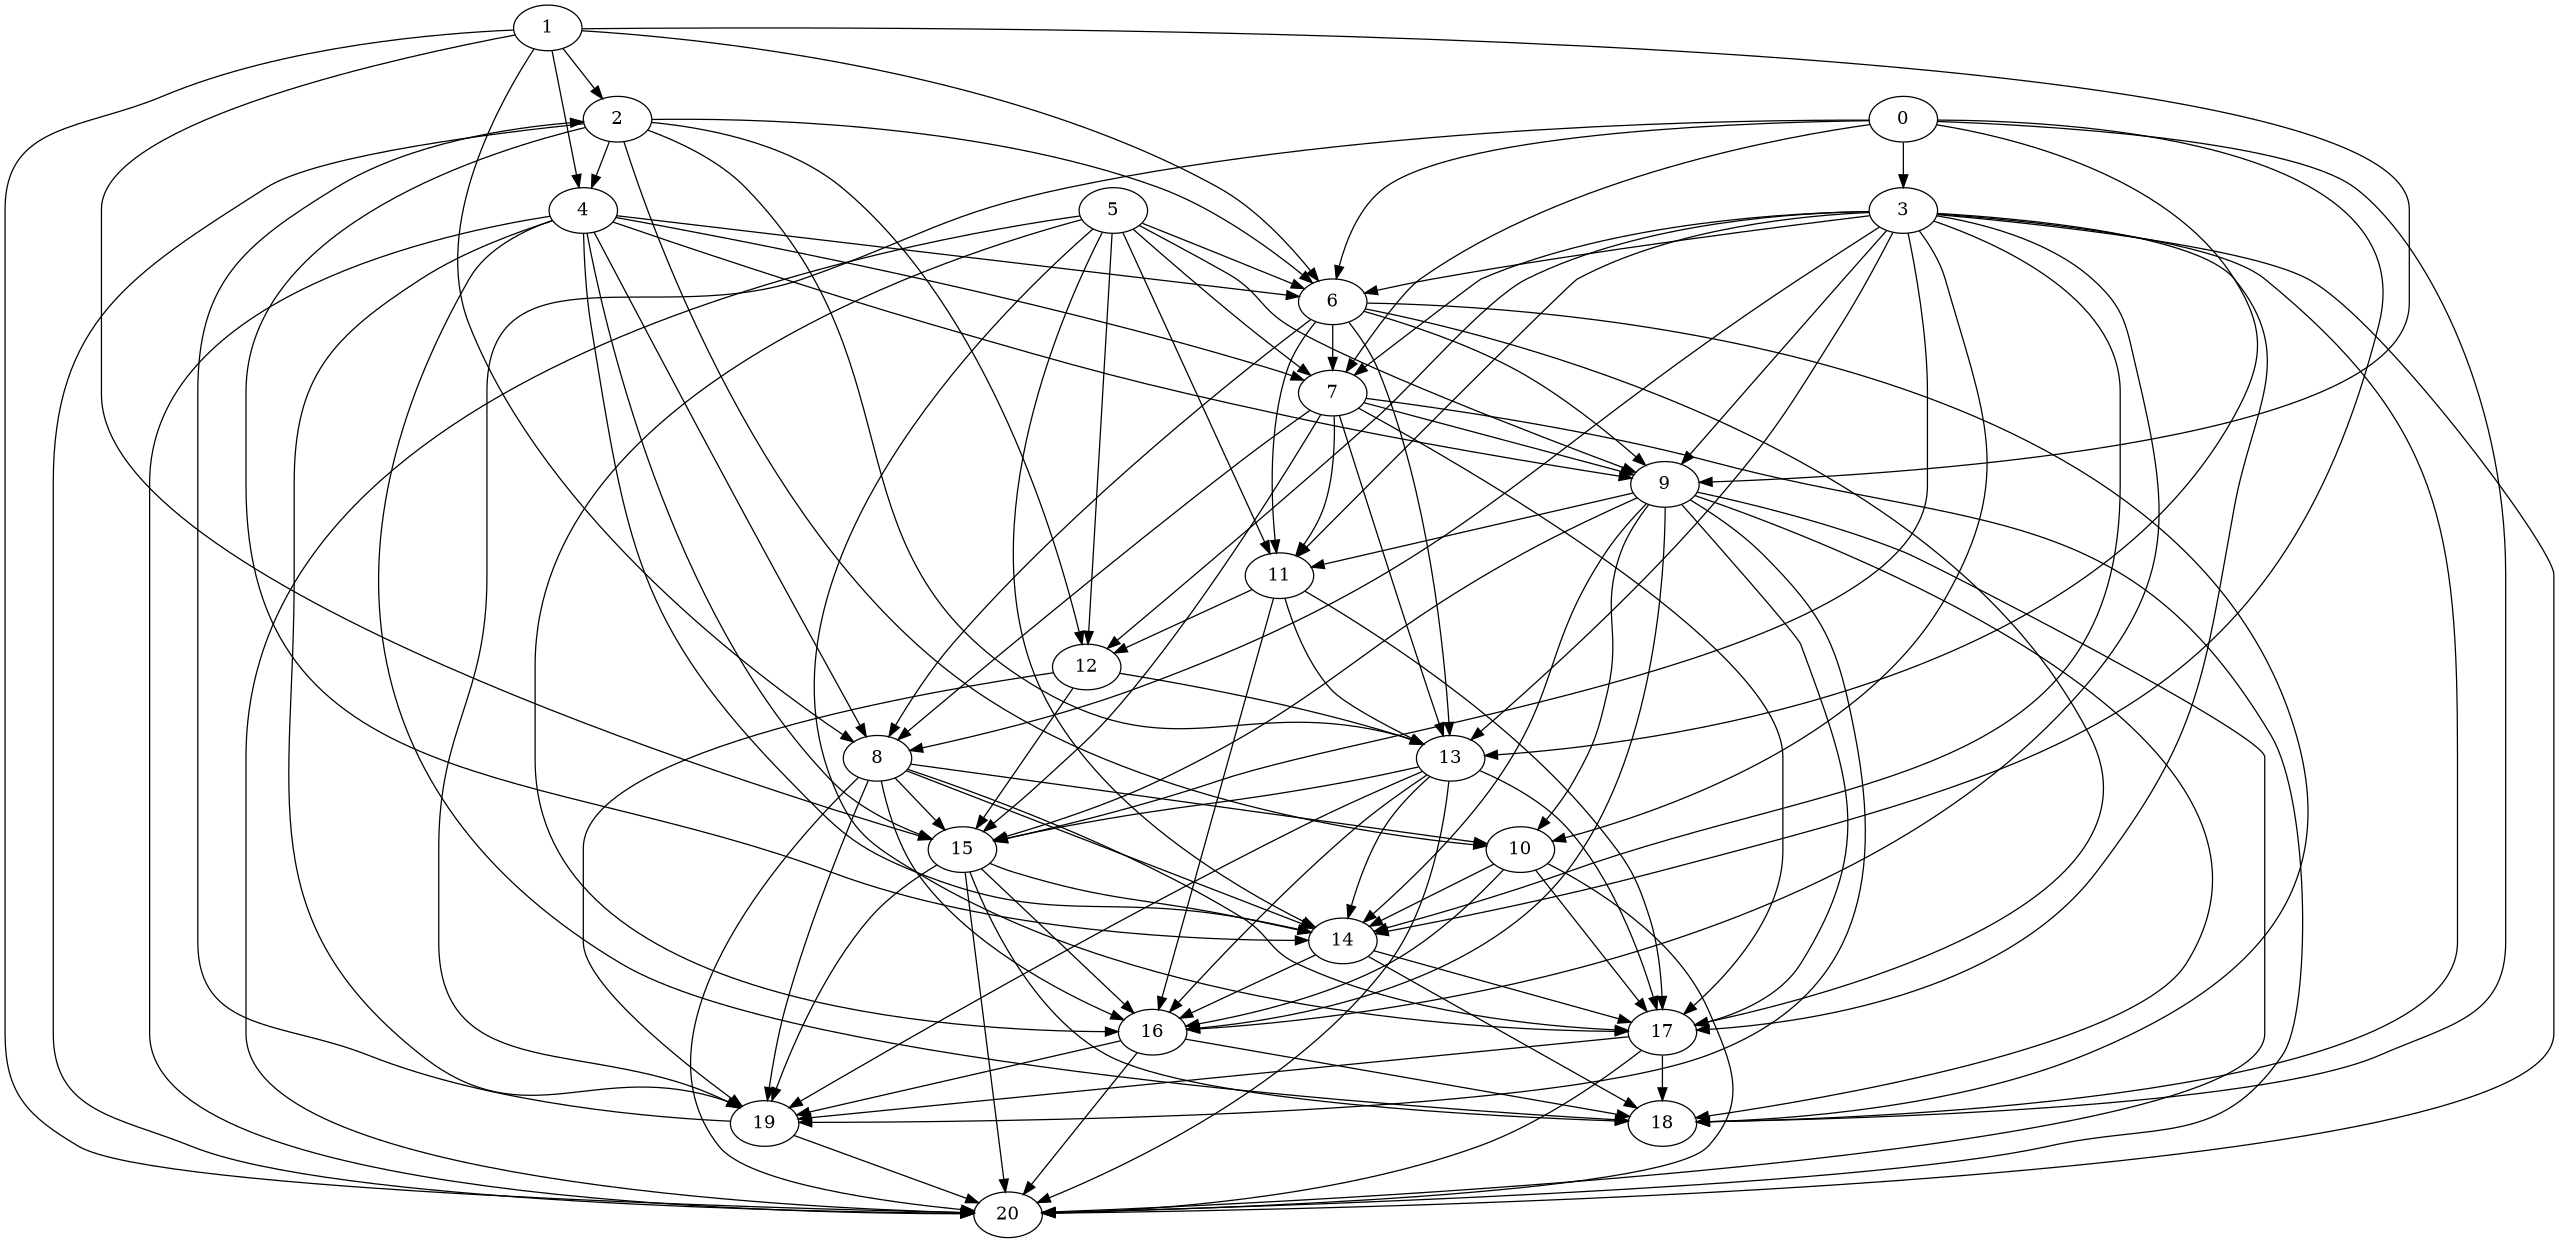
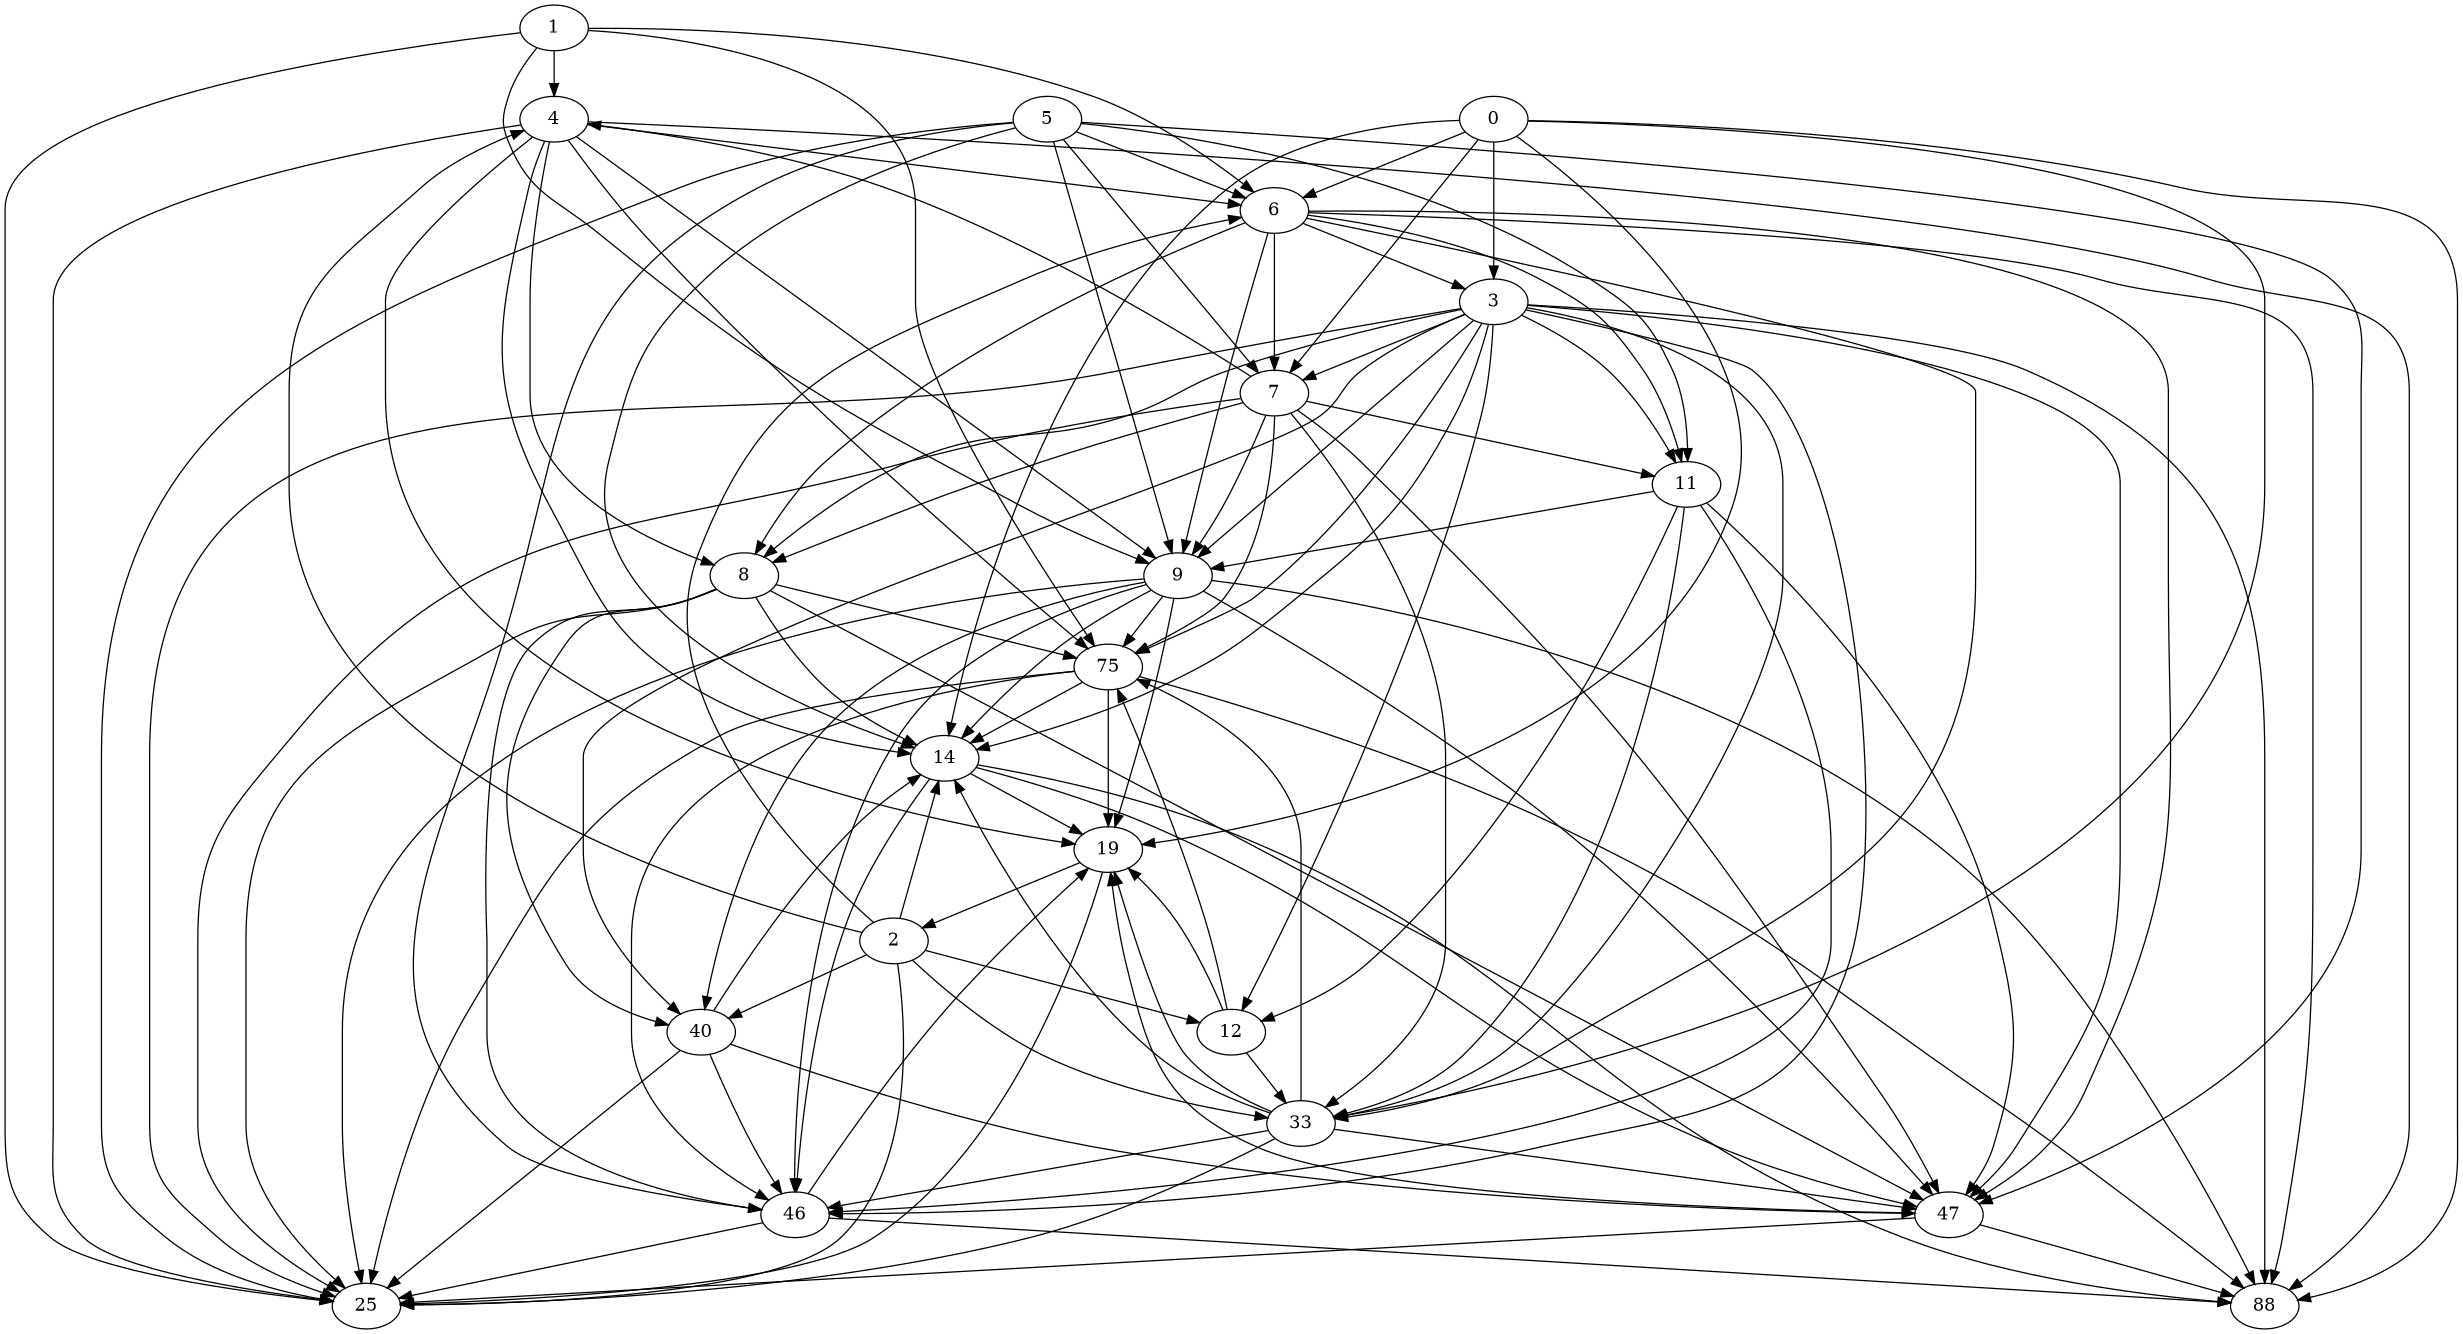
edge "1" -> "2": removed
edge "3" -> "6": reversed
edge "4" -> "7": reversed
edge "5" -> "12": removed
edge "1" -> "8": removed
edge "9" -> "11": reversed
node "13": label "13" -> "33"
node "15": label "15" -> "75"
node "10": label "10" -> "40"
edge "8" -> "19": now "14" -> "19"
node "16": label "16" -> "46"
node "17": label "17" -> "47"
node "18": label "18" -> "88"
node "20": label "20" -> "25"
